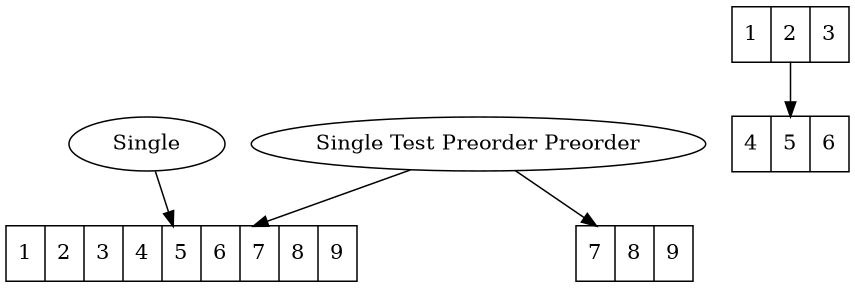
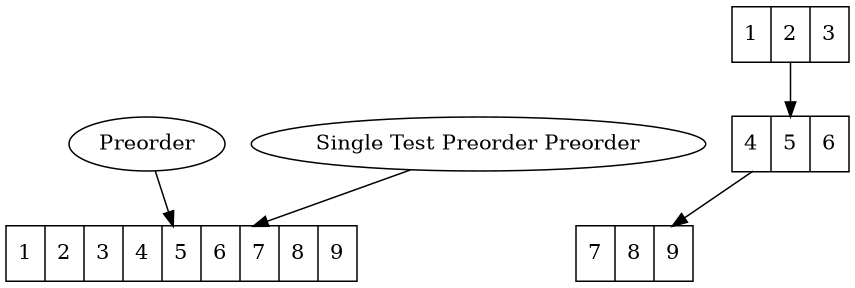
node "Single": label "Single" -> "Preorder"
edge "Single Test Preorder Preorder" -> "7": now "4" -> "7"
